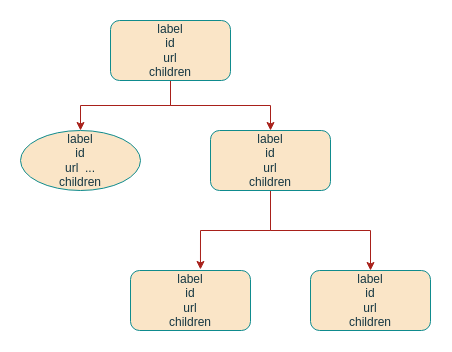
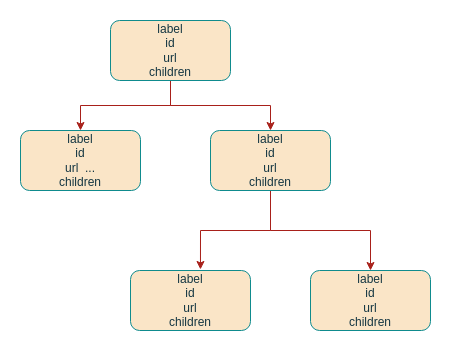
node "label id url ... children": shape ellipse -> rounded rectangle
